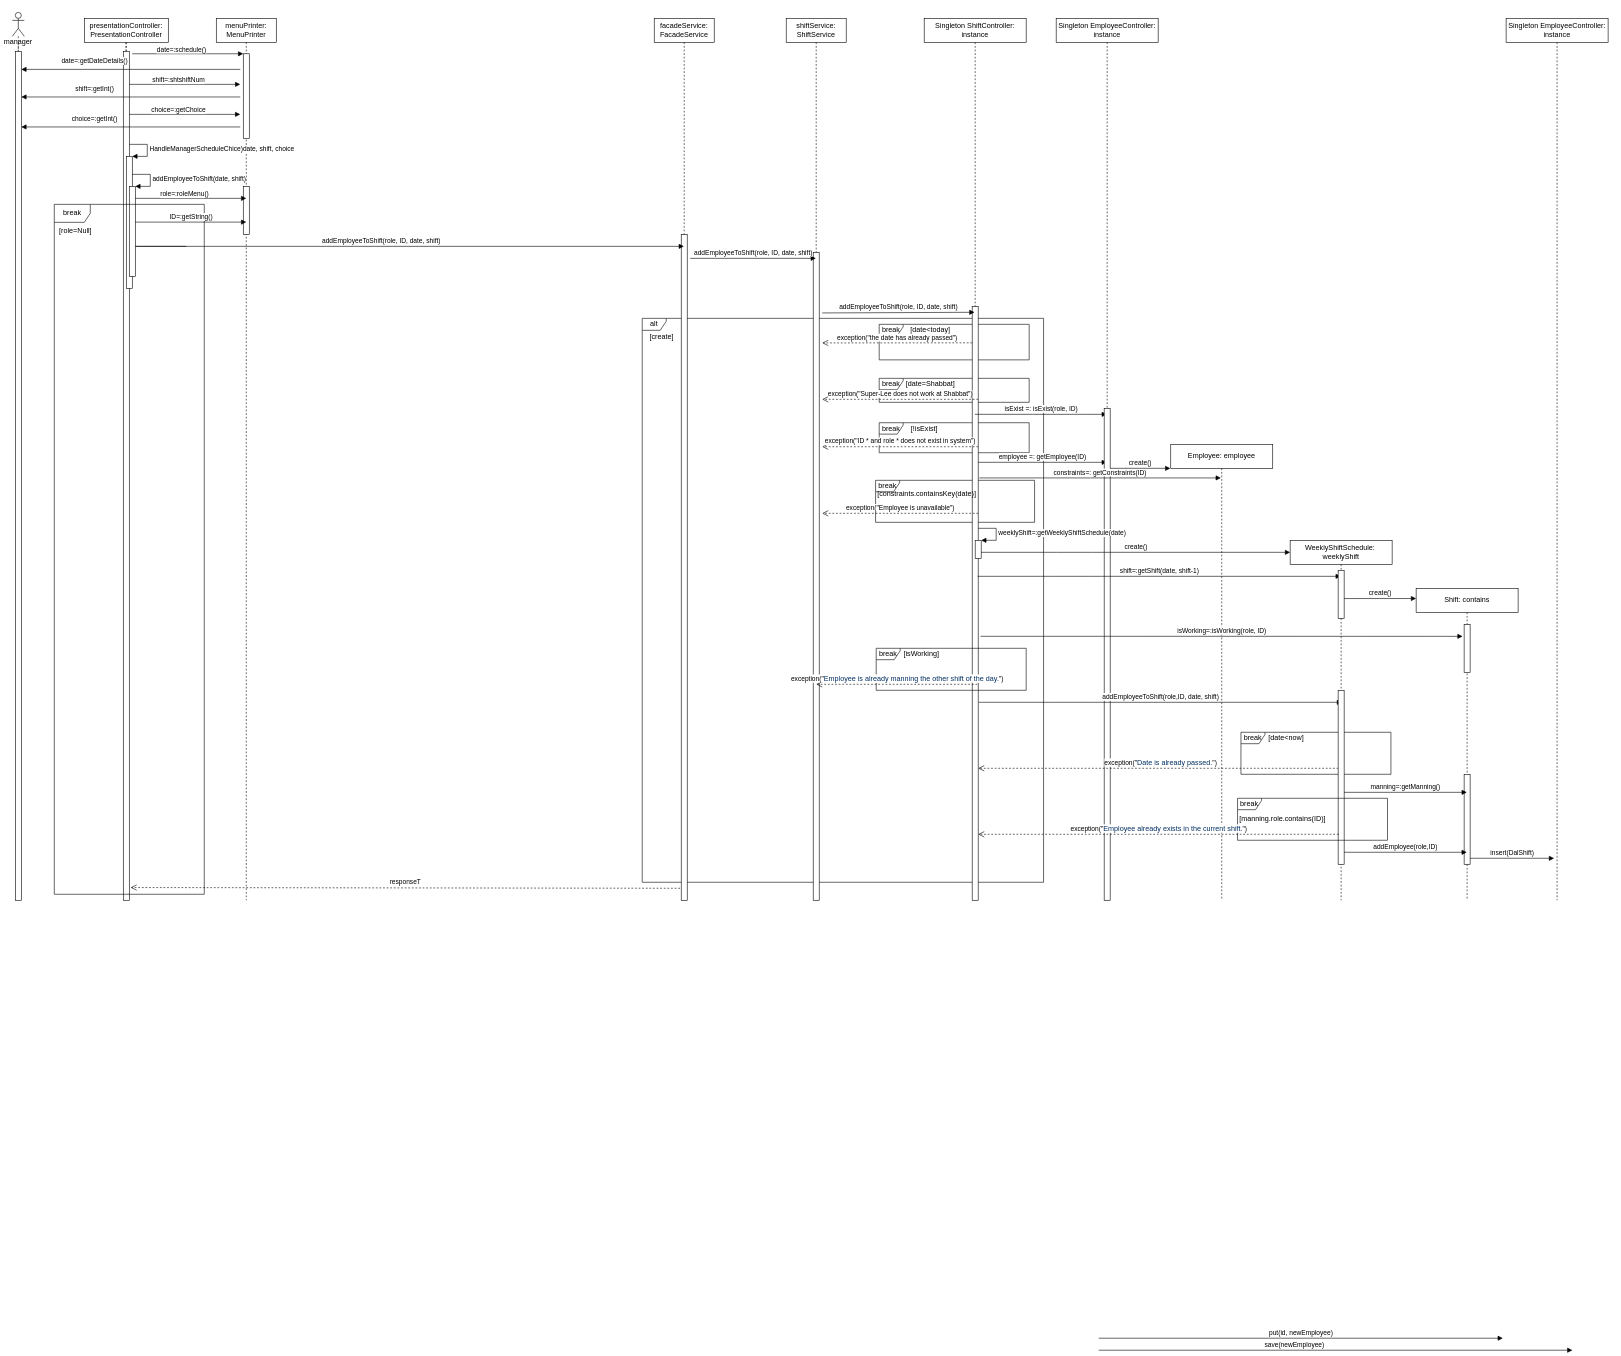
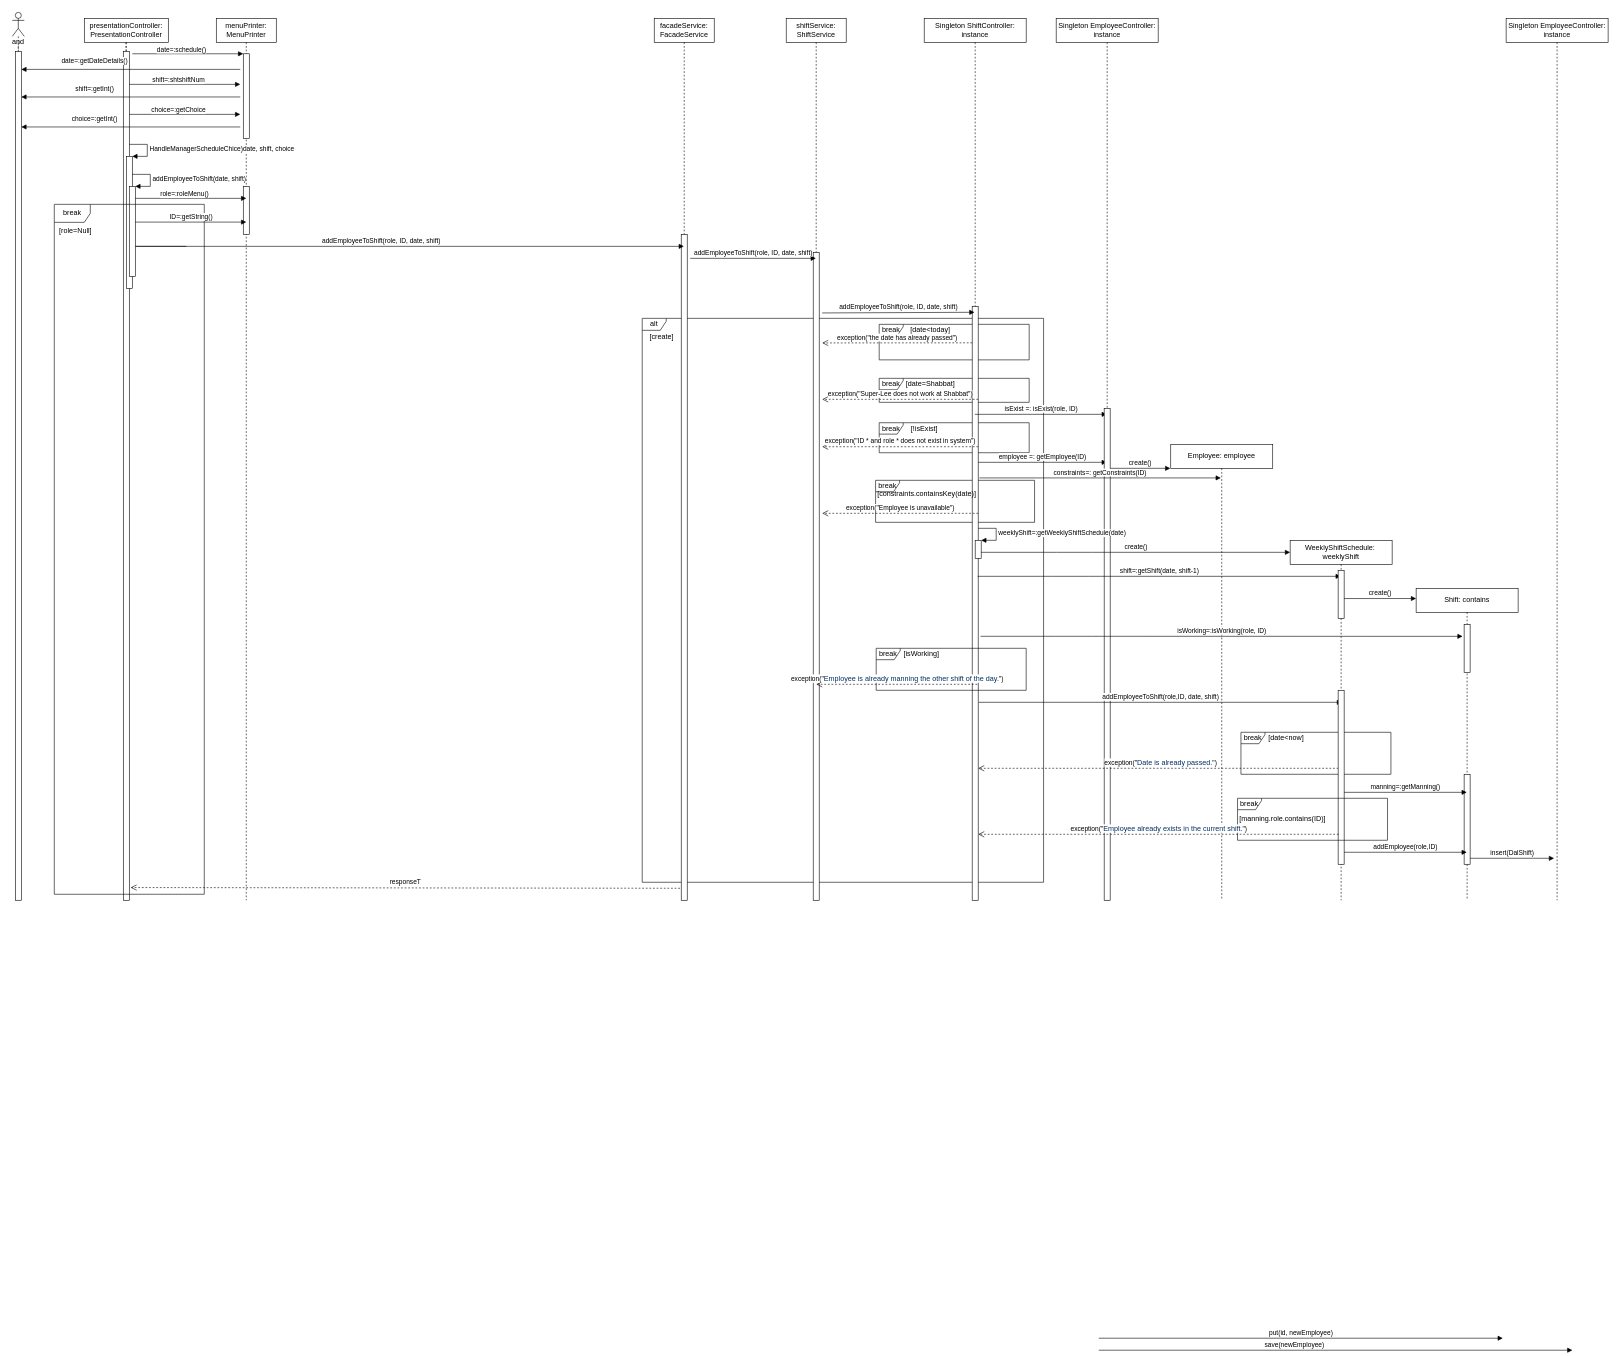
node "manager": label "manager" -> "and"
